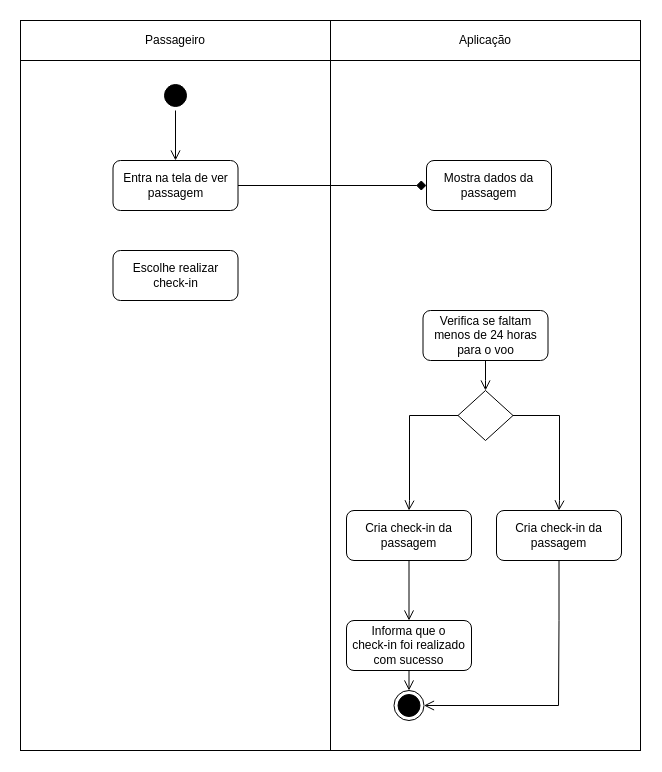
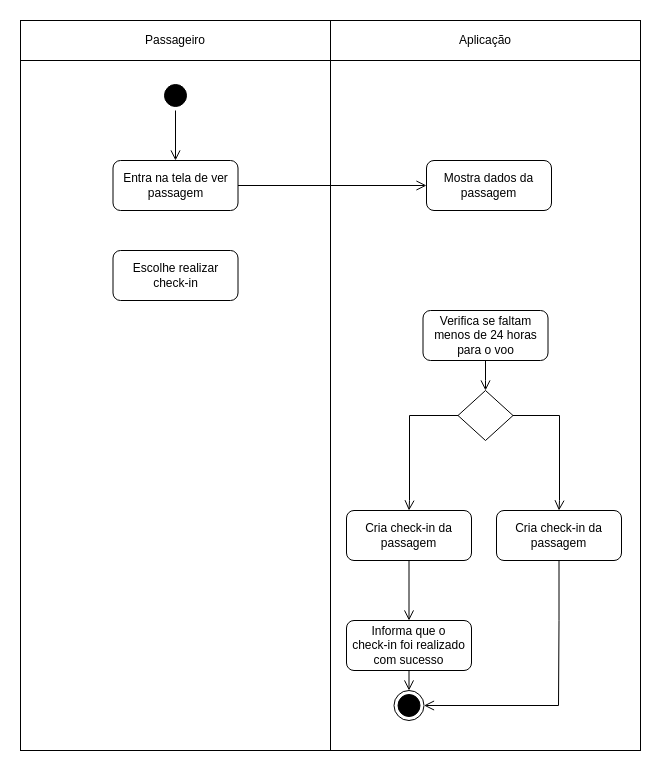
edge "Entra na tela de ver passagem" -> "Mostra dados da passagem": arrowhead diamond -> open
